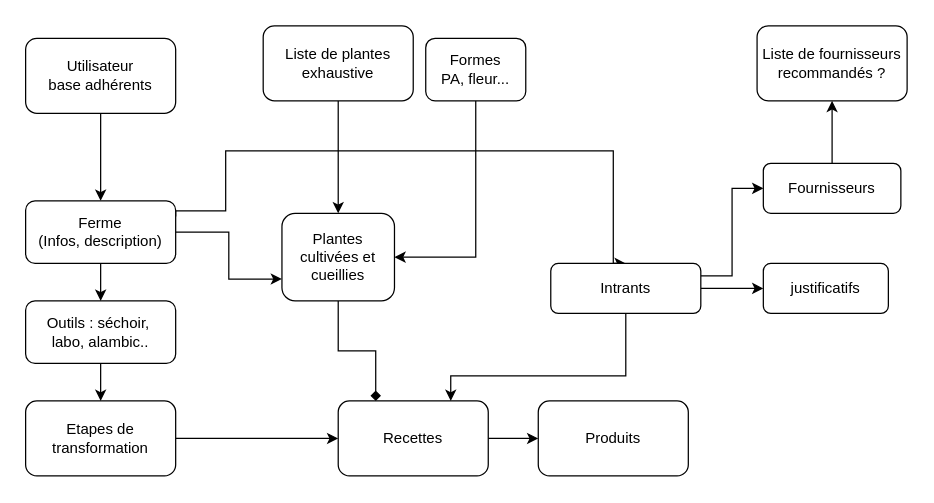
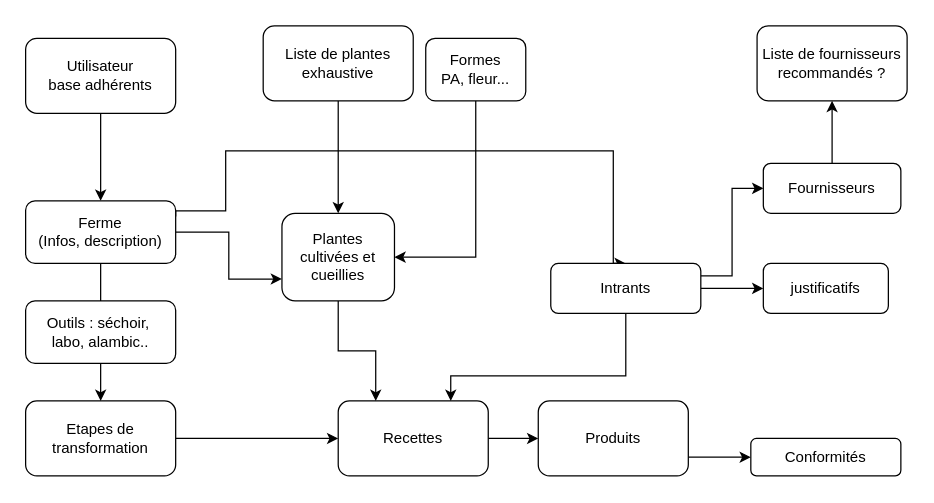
edge "Ferme (Infos, description)" -> "Outils : séchoir, labo, alambic..": arrowhead classic -> none
edge "Plantes cultivées et cueillies" -> "Recettes": arrowhead diamond -> classic
edge "Produits" -> "Conformités": added
node "Conformités": added
